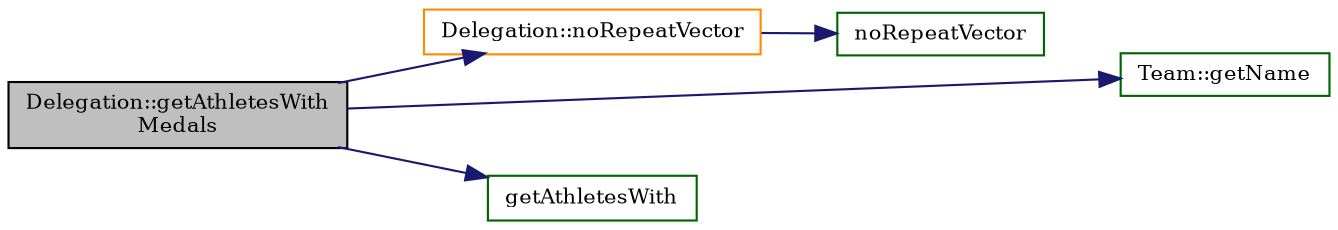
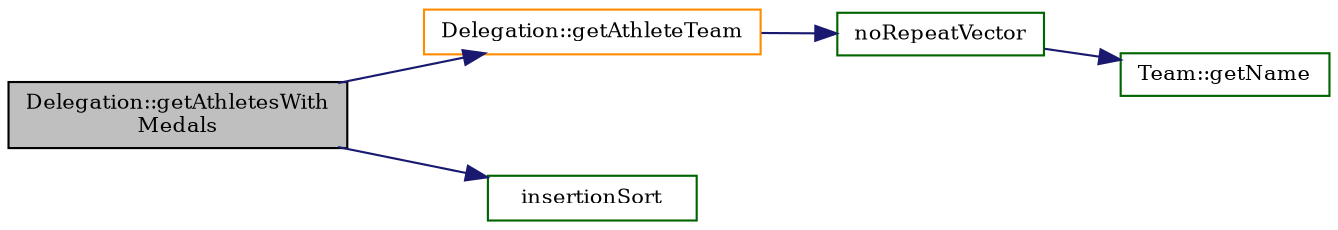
node "Delegation::noRepeatVector": label "Delegation::noRepeatVector" -> "Delegation::getAthleteTeam"
edge "Delegation::getAthletesWith Medals" -> "Team::getName": now "noRepeatVector" -> "Team::getName"
node "getAthletesWith": label "getAthletesWith" -> "insertionSort"
